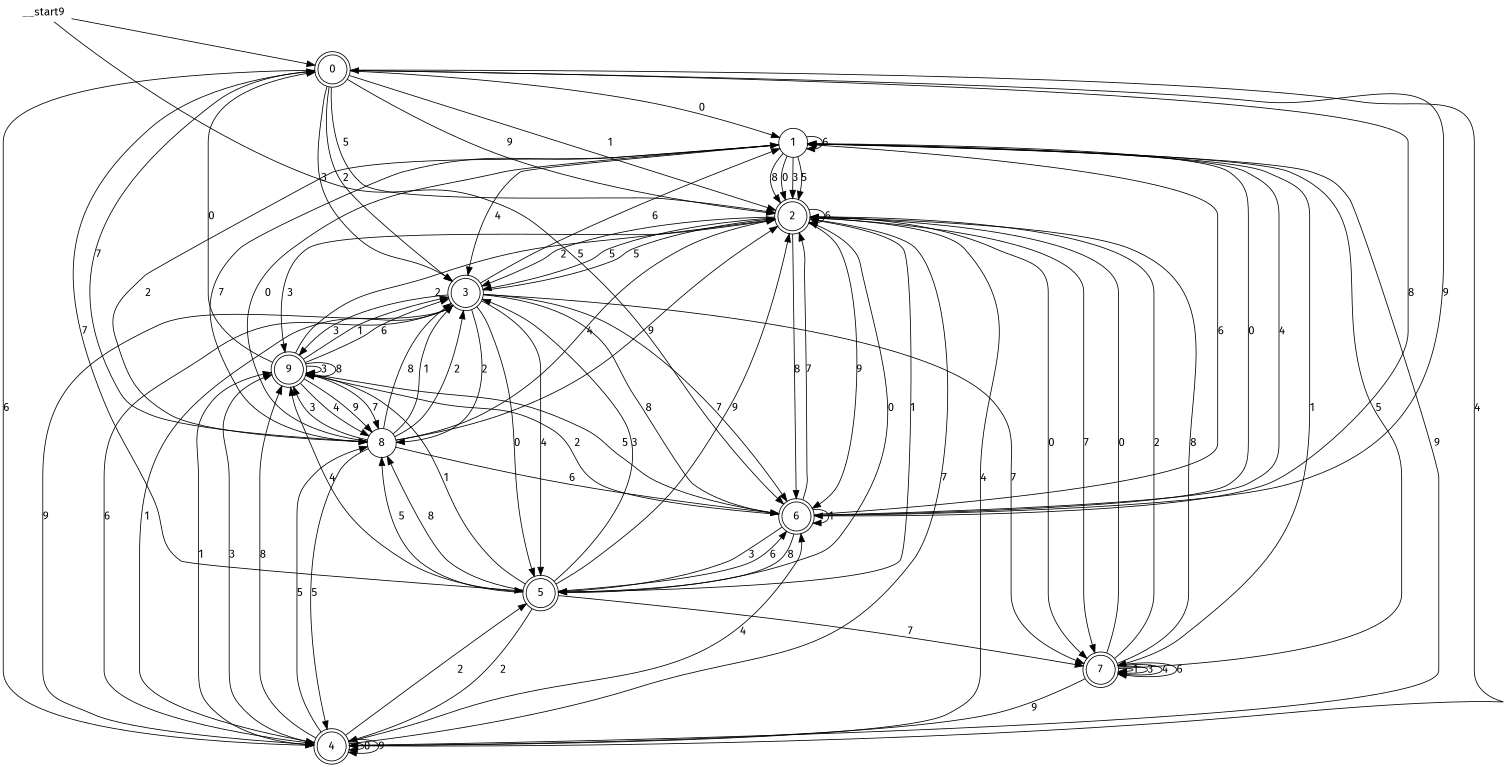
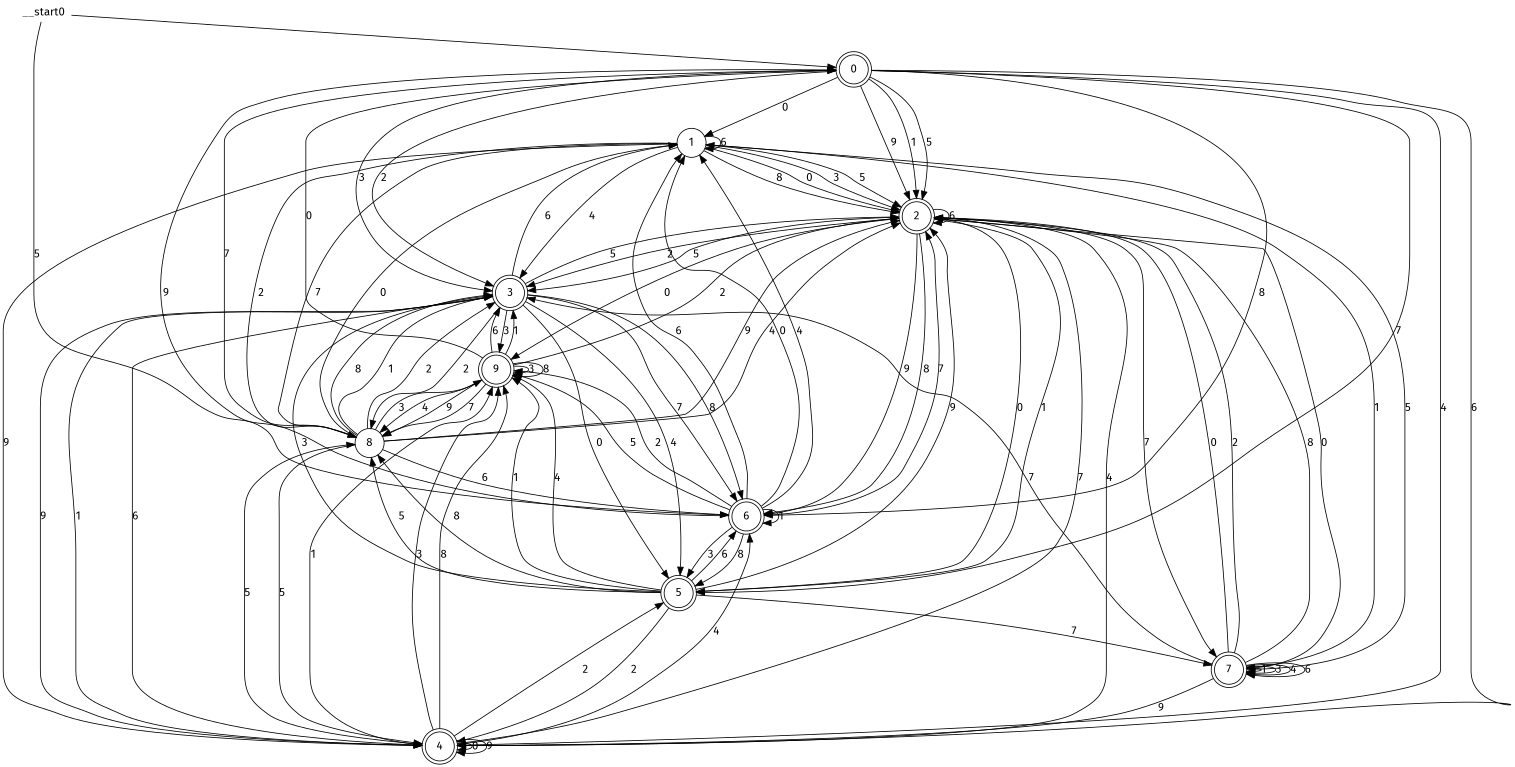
node "__start9": label "__start9" -> "__start0"
edge "2" -> "9": label "3" -> "0"
edge "3" -> "7": reversed
edge "4" -> "1": reversed
